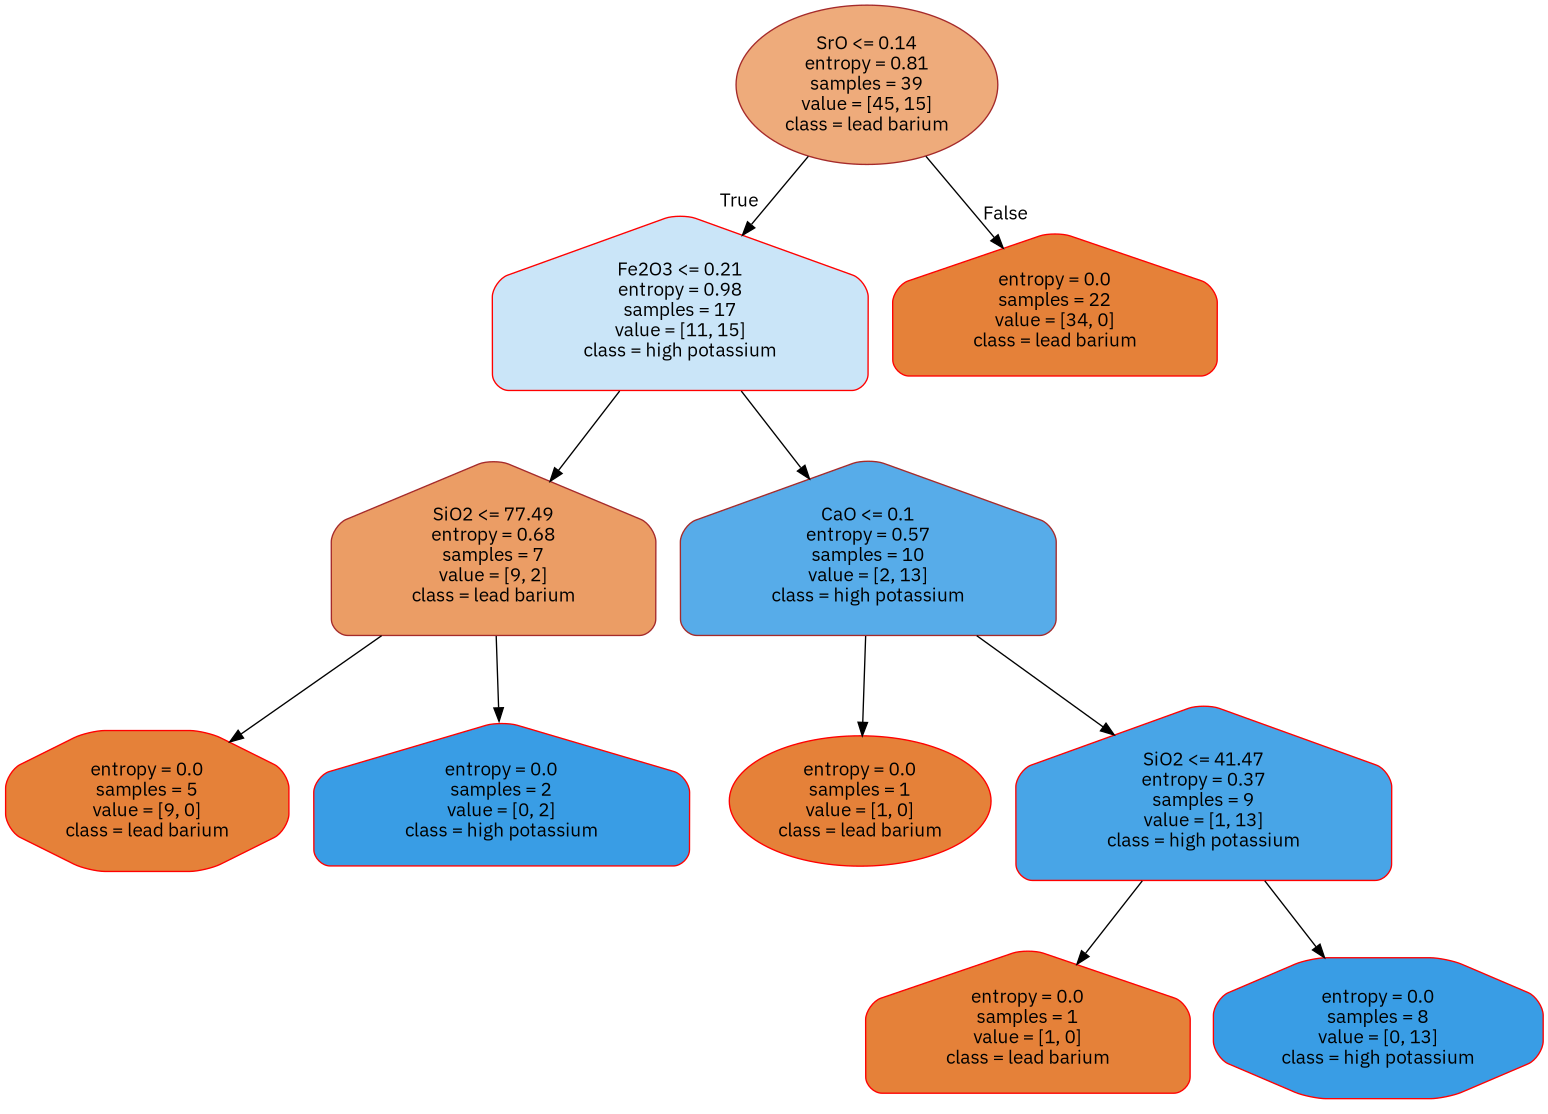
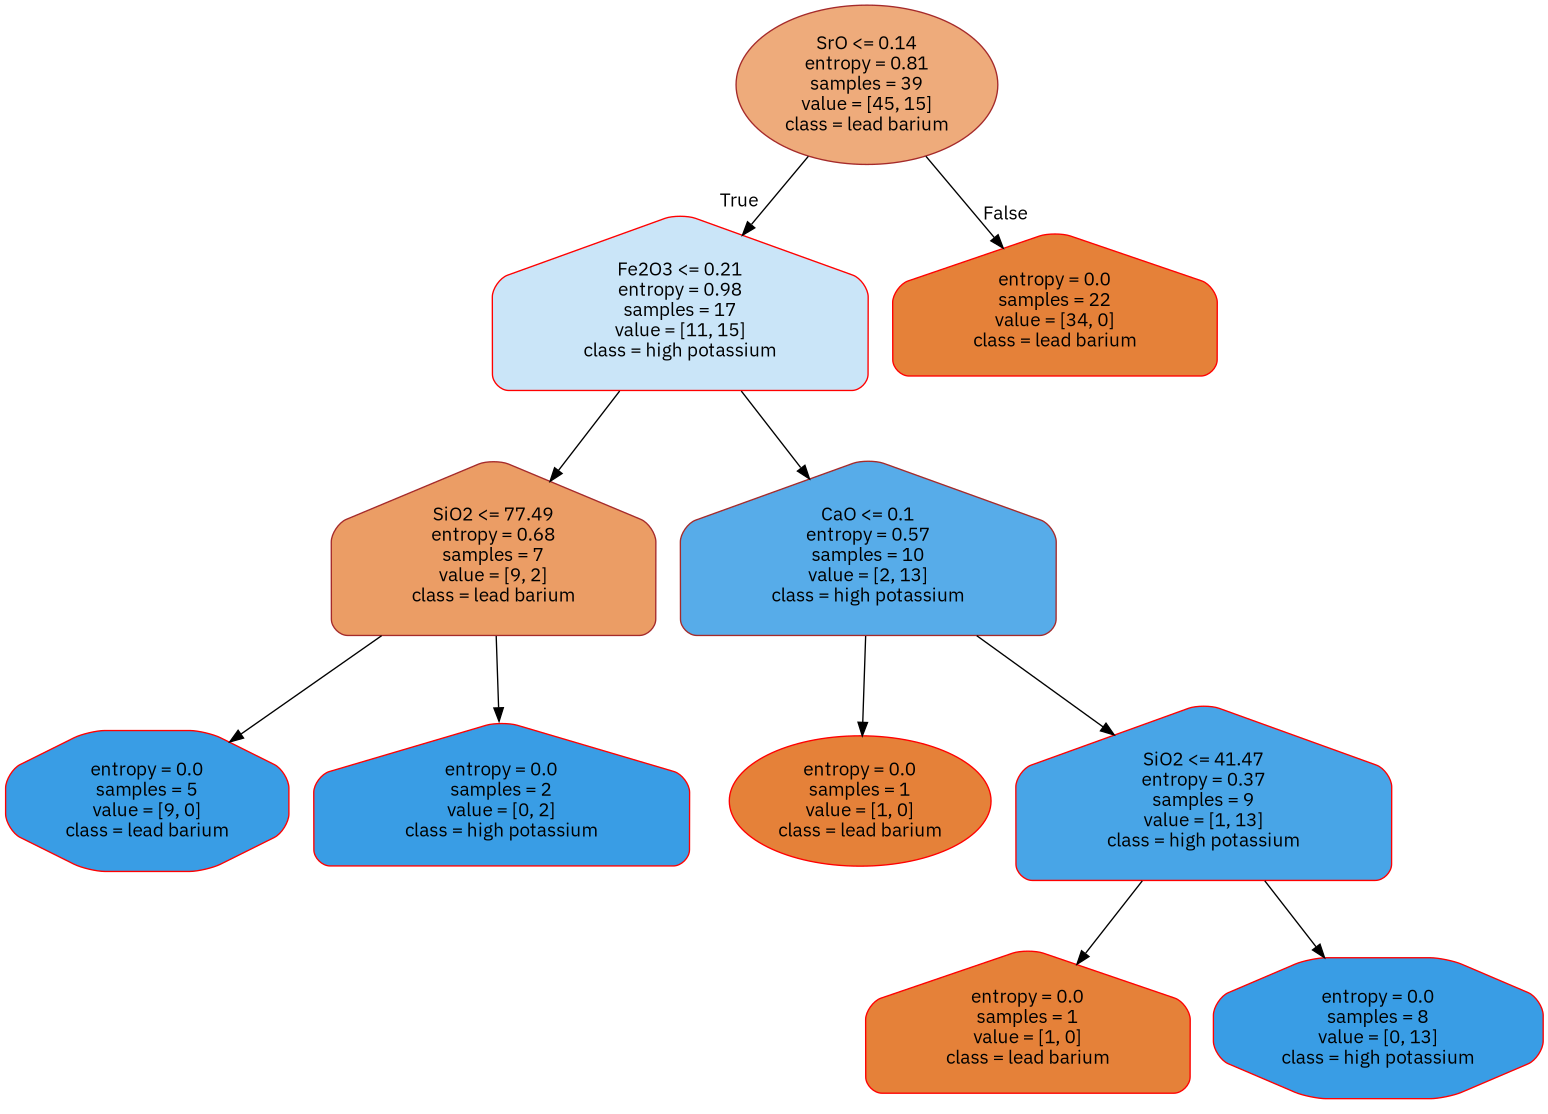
node "entropy = 0.0 samples = 5 value = [9, 0] class = lead barium": fillcolor #e58139 -> #399de5
